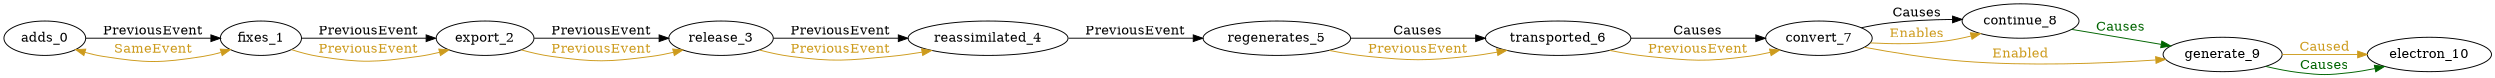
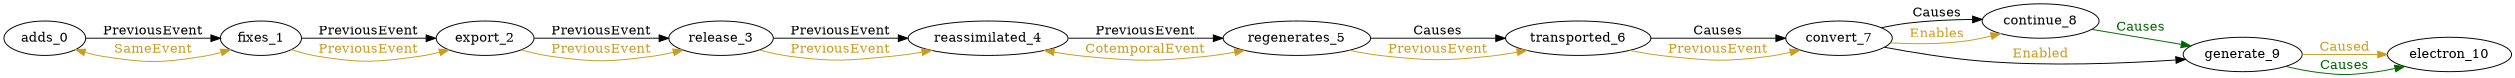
edge "reassimilated_4" -- "regenerates_5": added, label "CotemporalEvent"
edge "convert_7" -> "generate_9": color goldenrod3 -> Black
